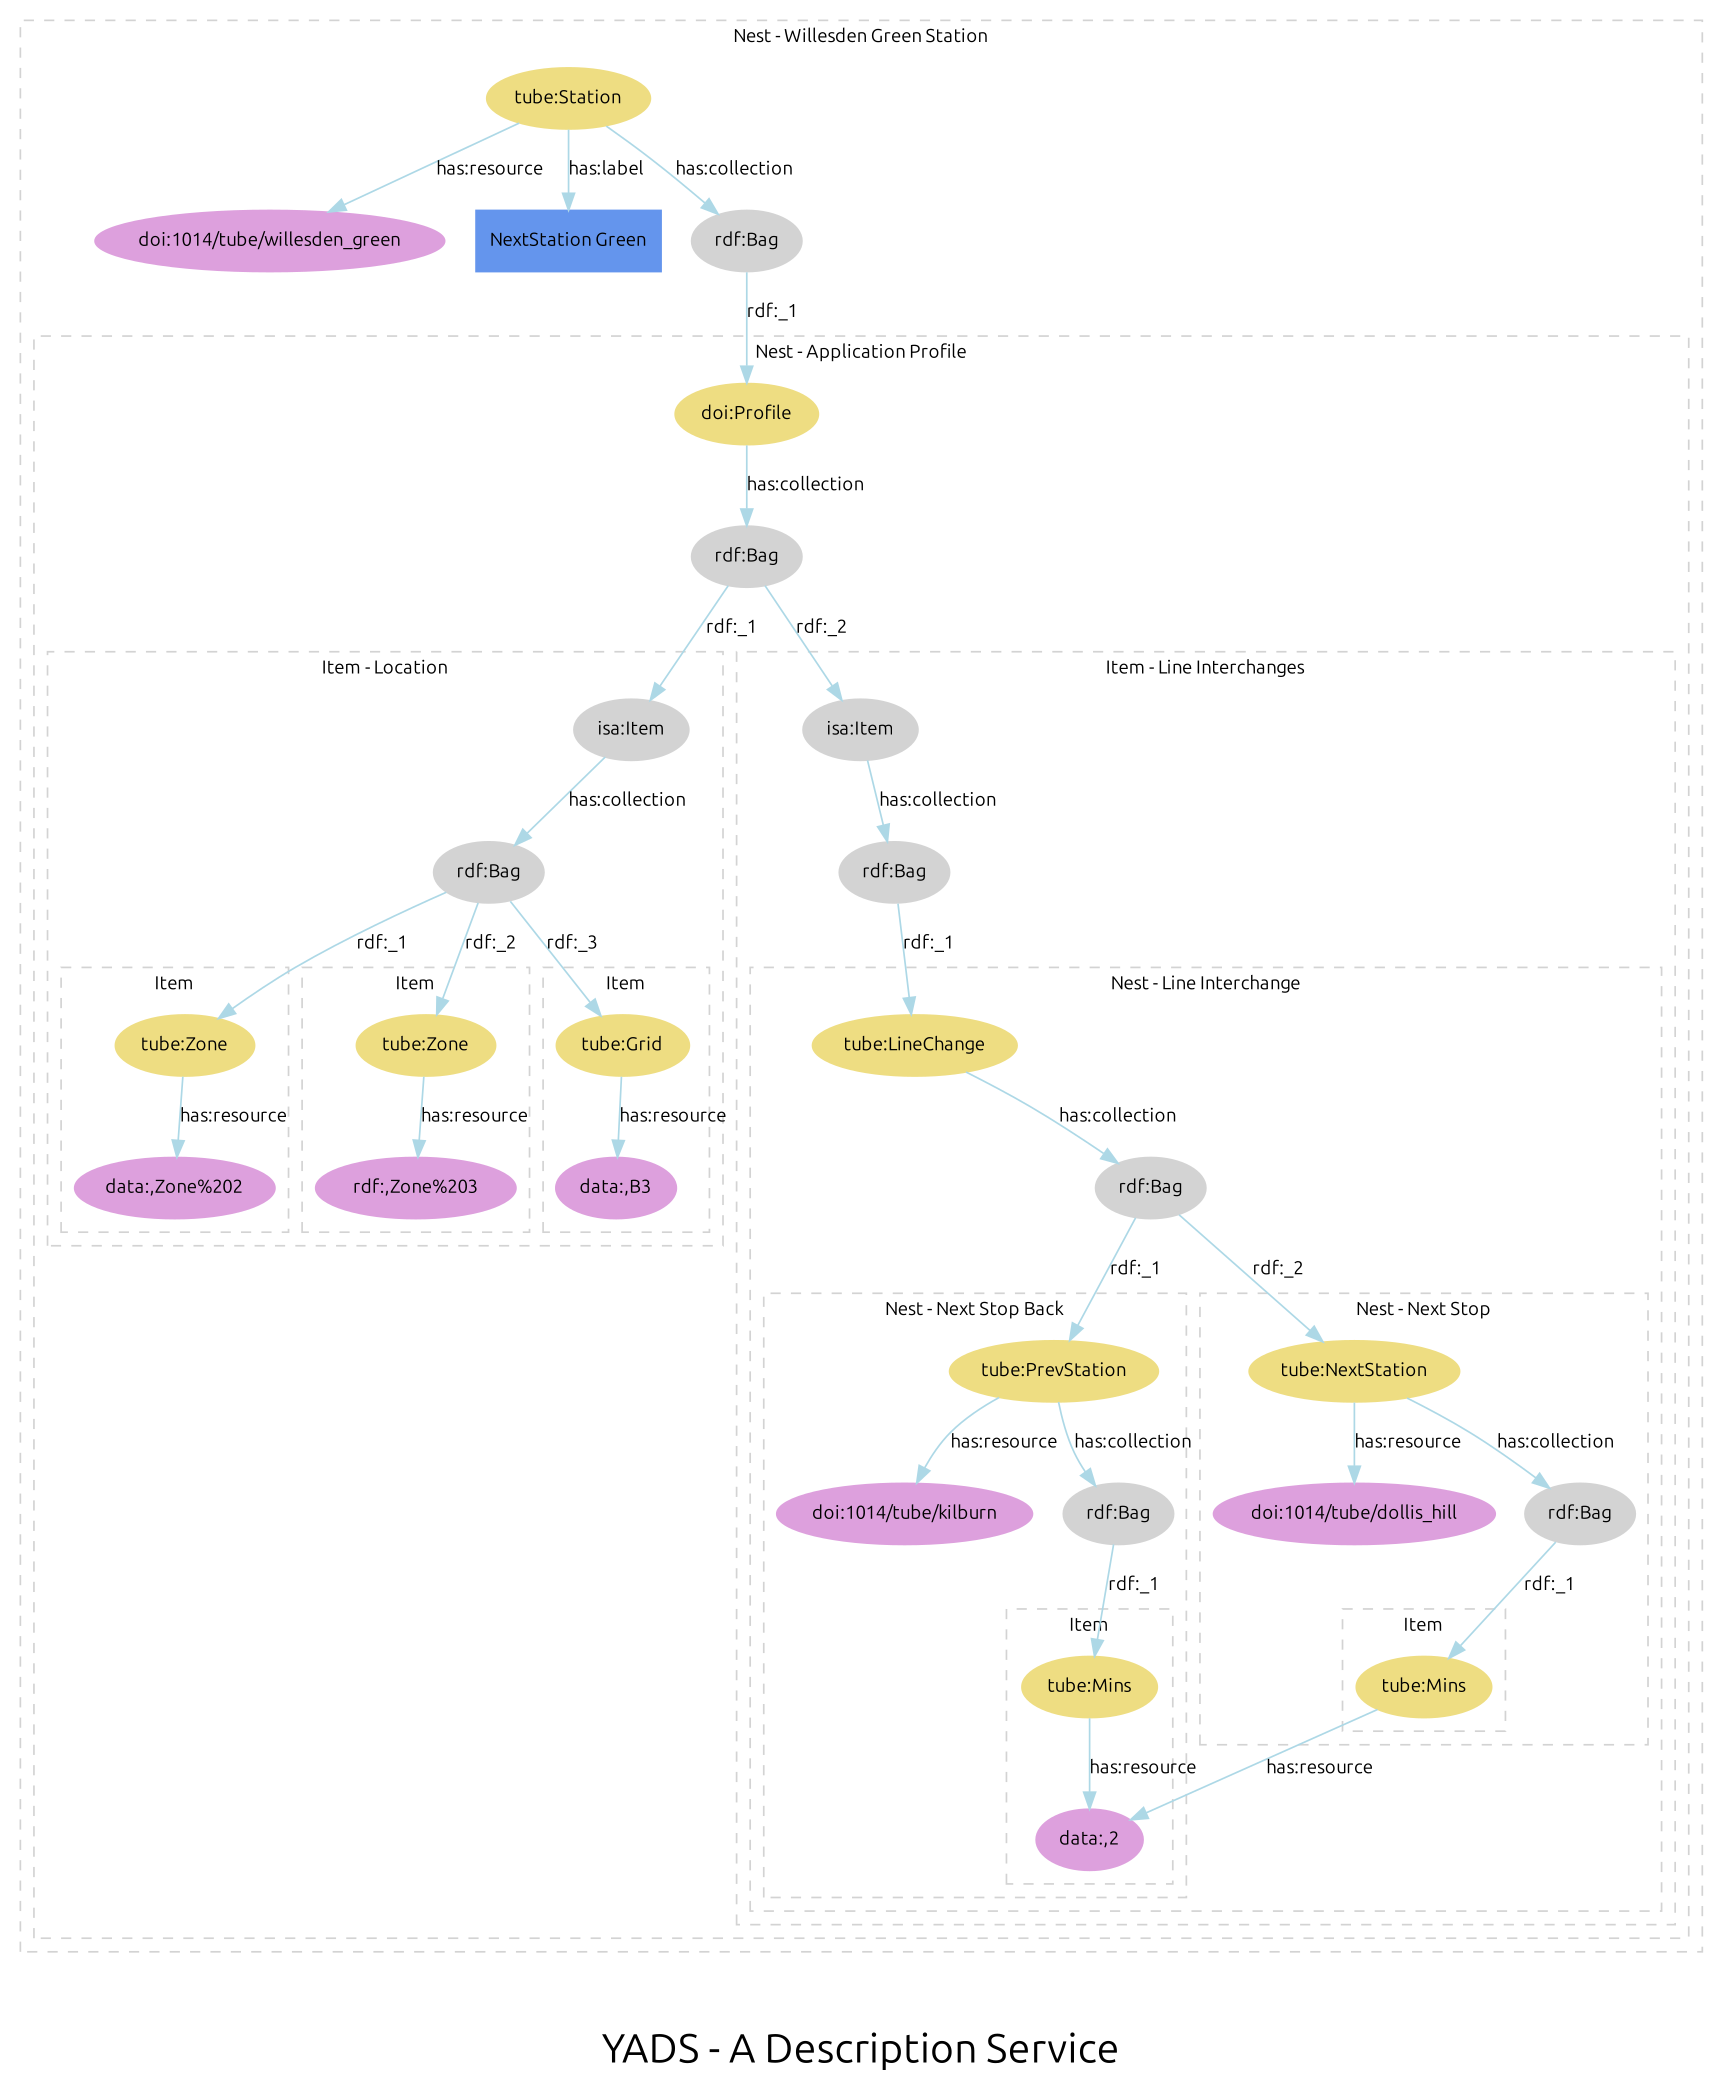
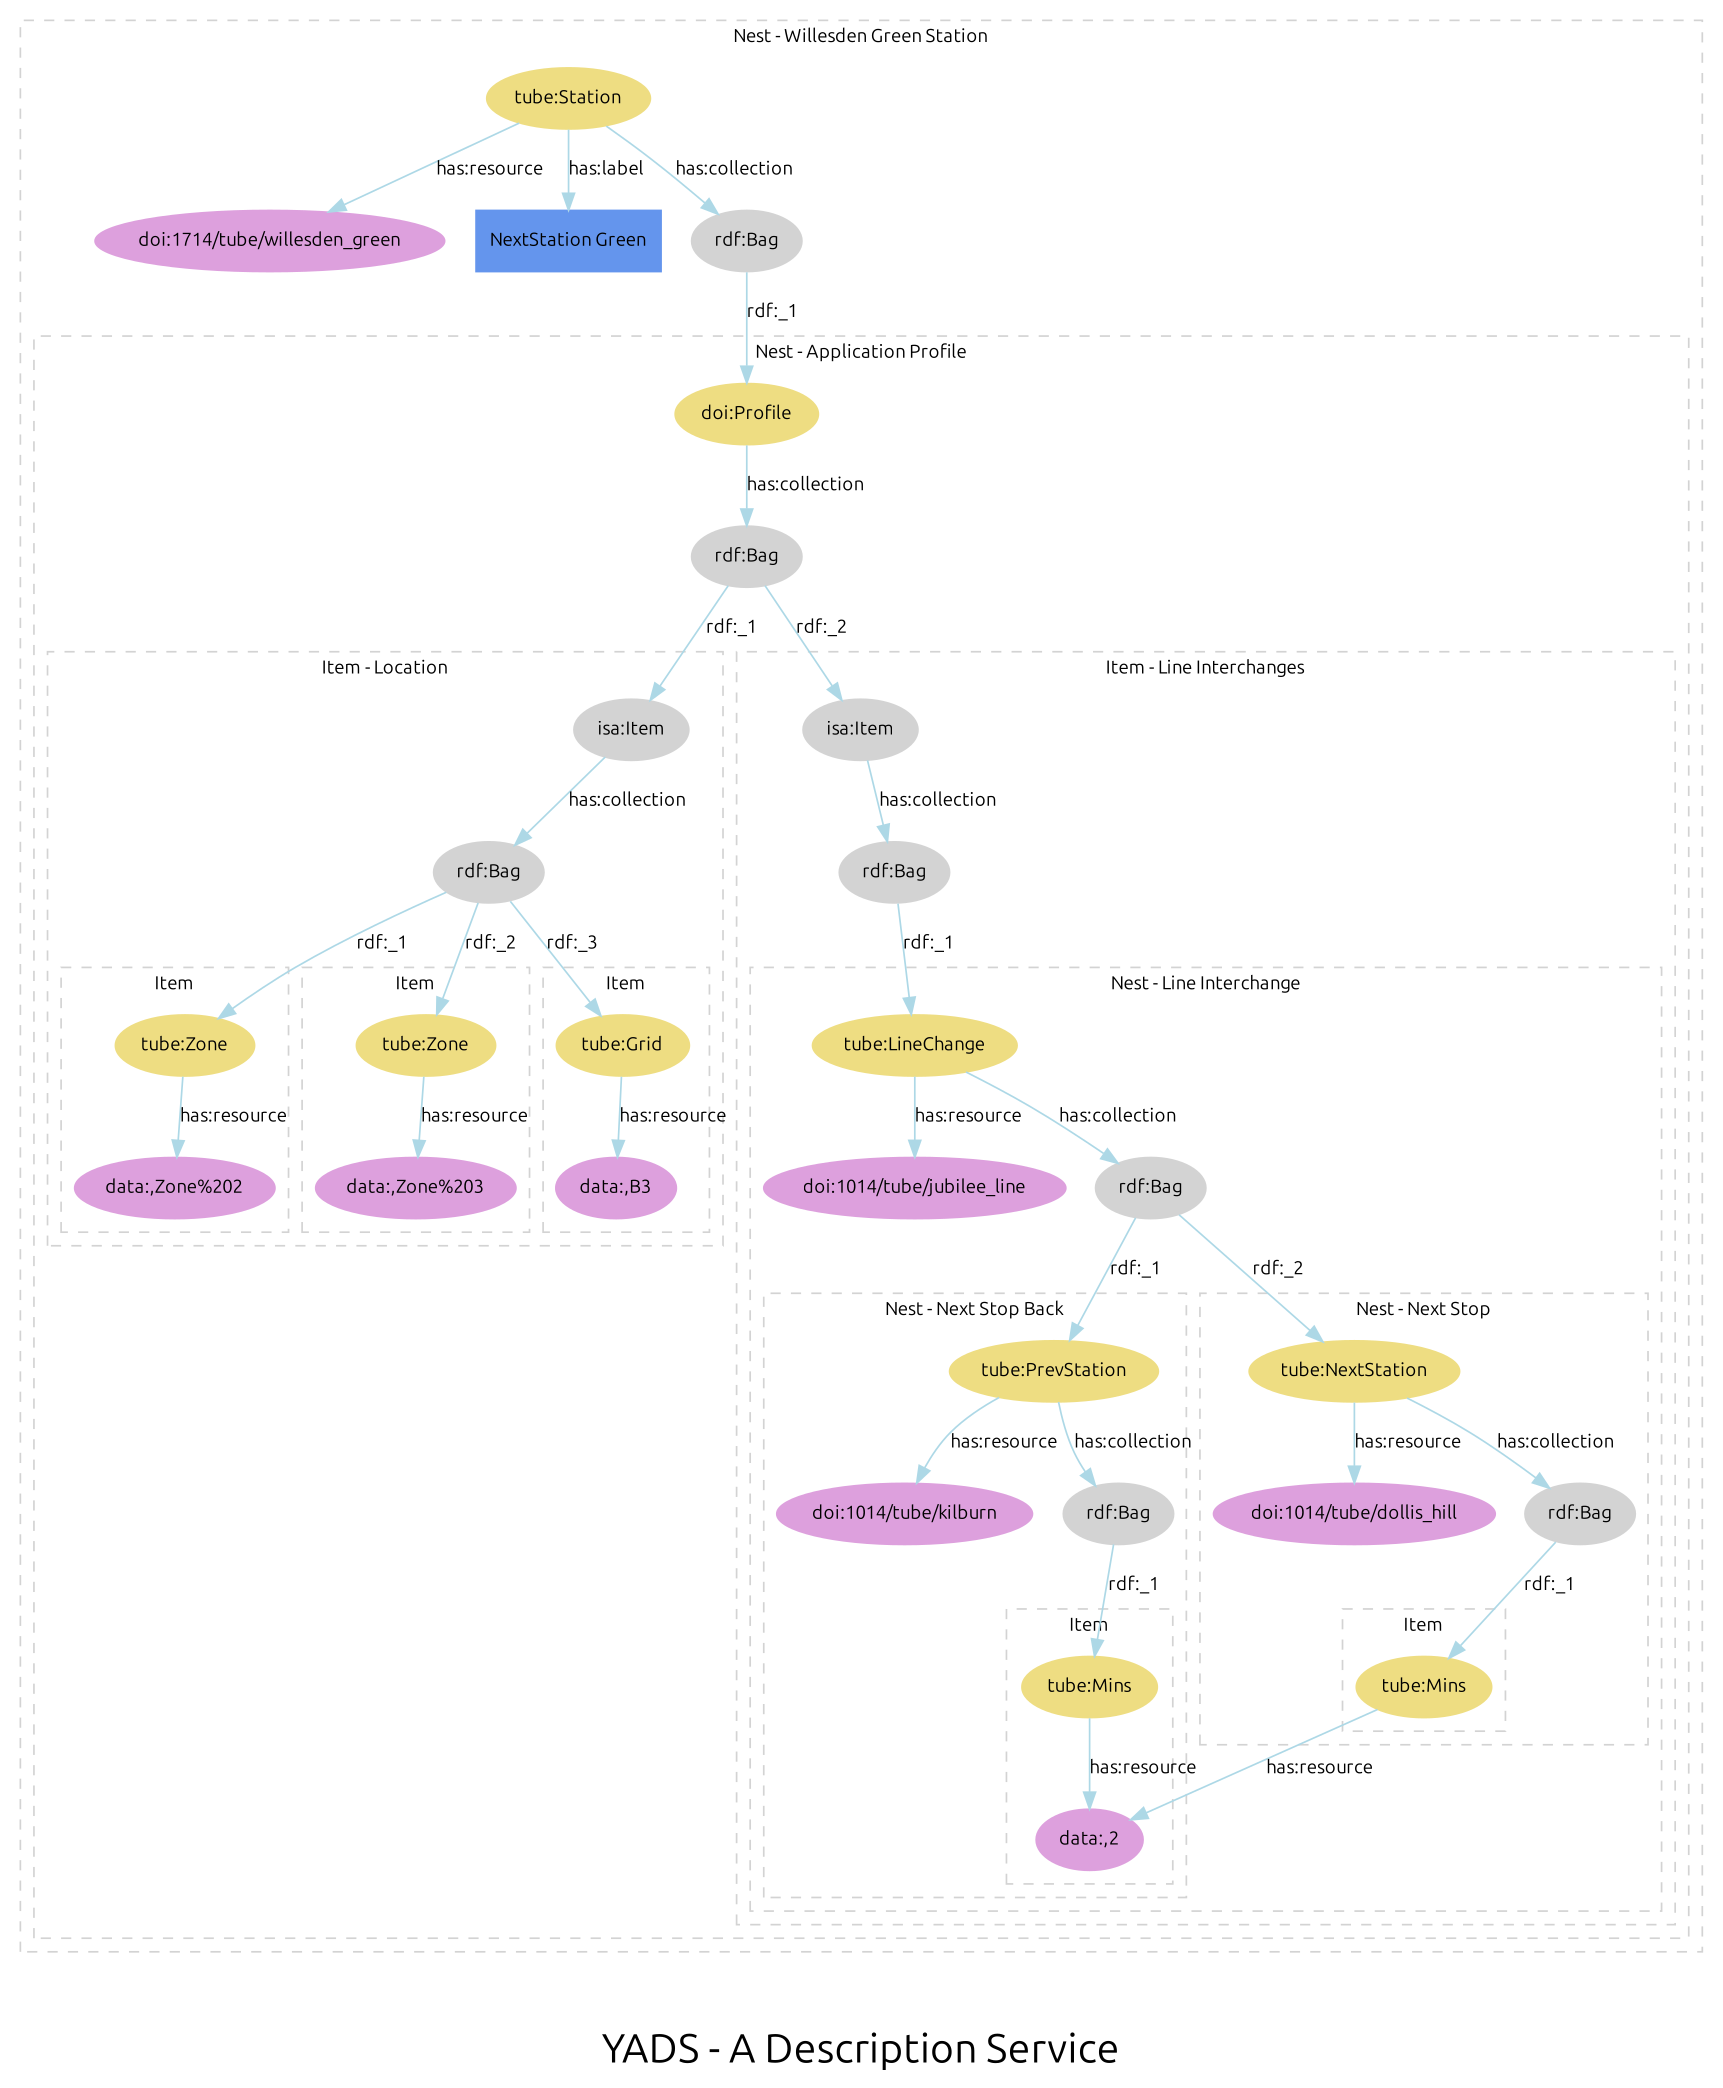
node "doi:1014/tube/willesden_green": label "doi:1014/tube/willesden_green" -> "doi:1714/tube/willesden_green"
node "rdf:,Zone%203": label "rdf:,Zone%203" -> "data:,Zone%203"
node "doi:1014/tube/jubilee_line": added
